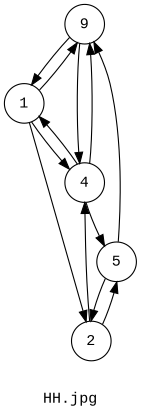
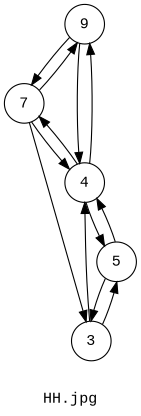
node "1": label "1" -> "7"
edge "5" -> "9": now "5" -> "4"
node "2": label "2" -> "3"
